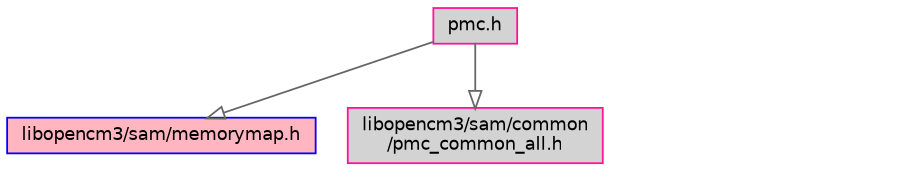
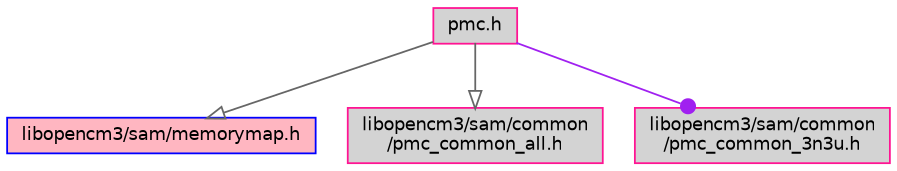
node "libopencm3/sam/common /pmc_common_3n3u.h": added
